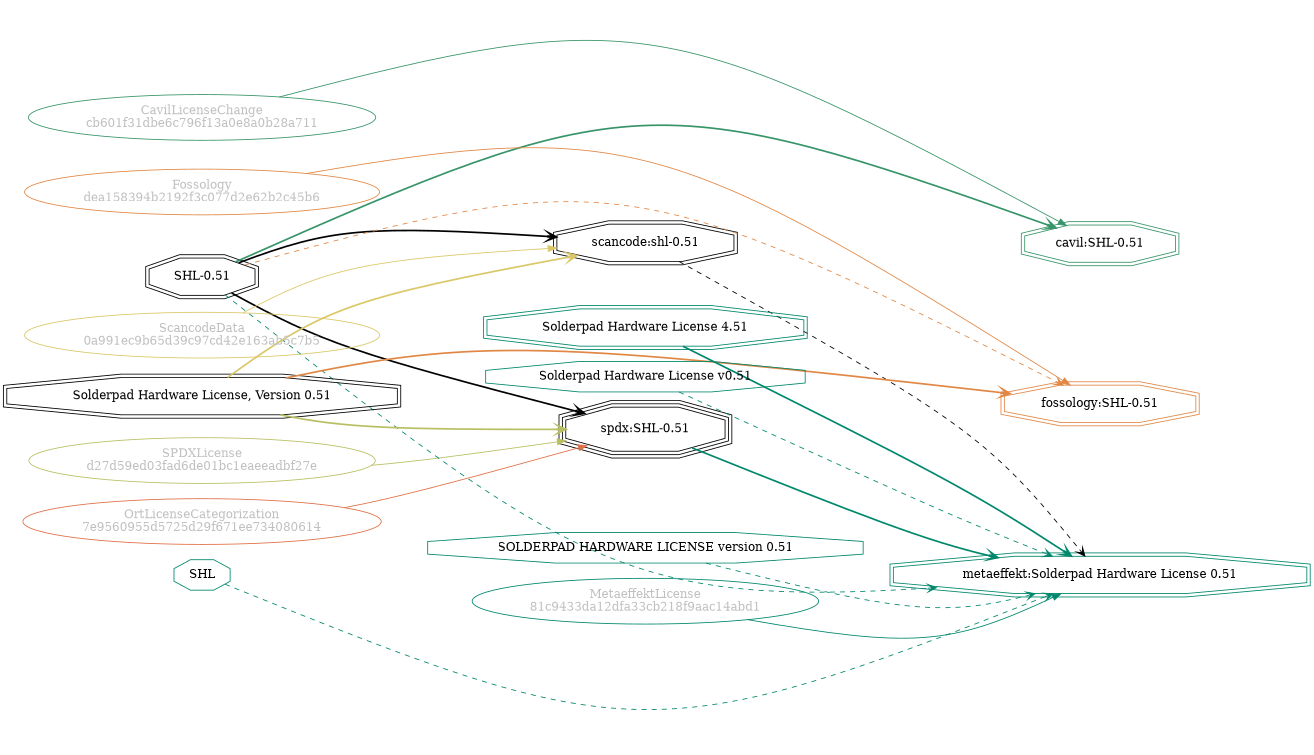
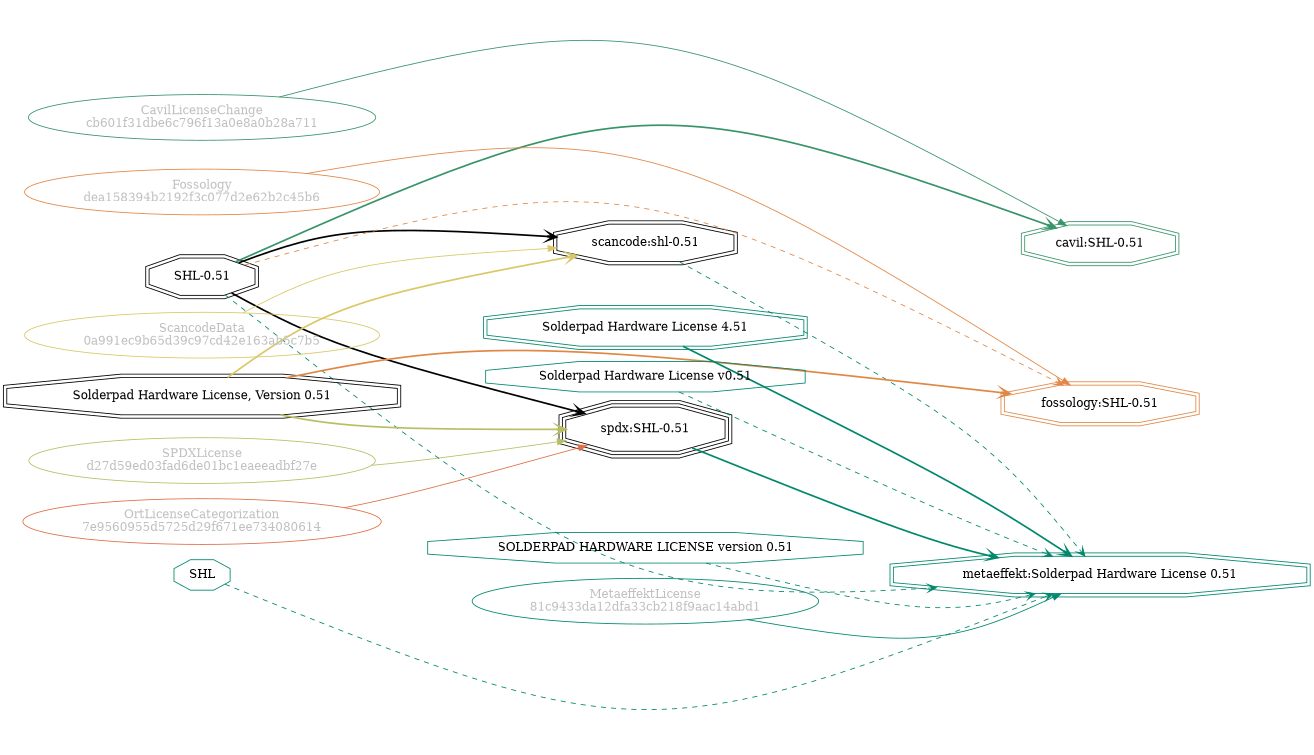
edge "scancode:shl-0.51" -> "metaeffekt:Solderpad Hardware License 0.51": color black -> #00876c
